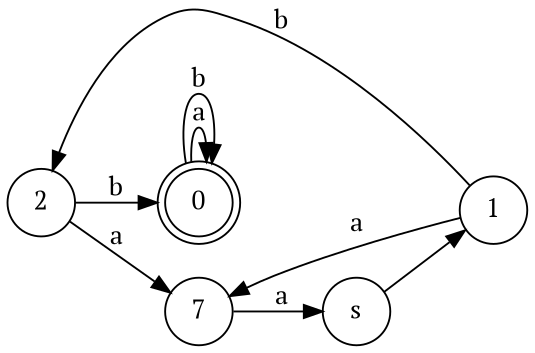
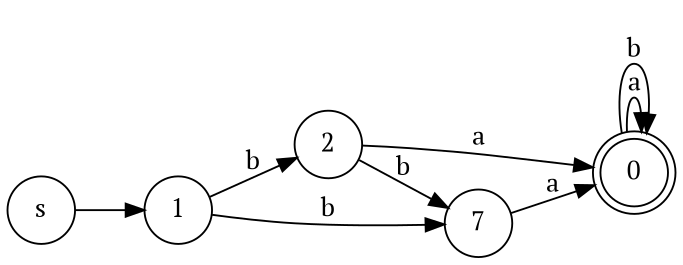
edge "2" -> "0": label "b" -> "a"
edge "1" -> "7": label "a" -> "b"
edge "2" -> "7": label "a" -> "b"
edge "7" -> "s": now "7" -> "0"
